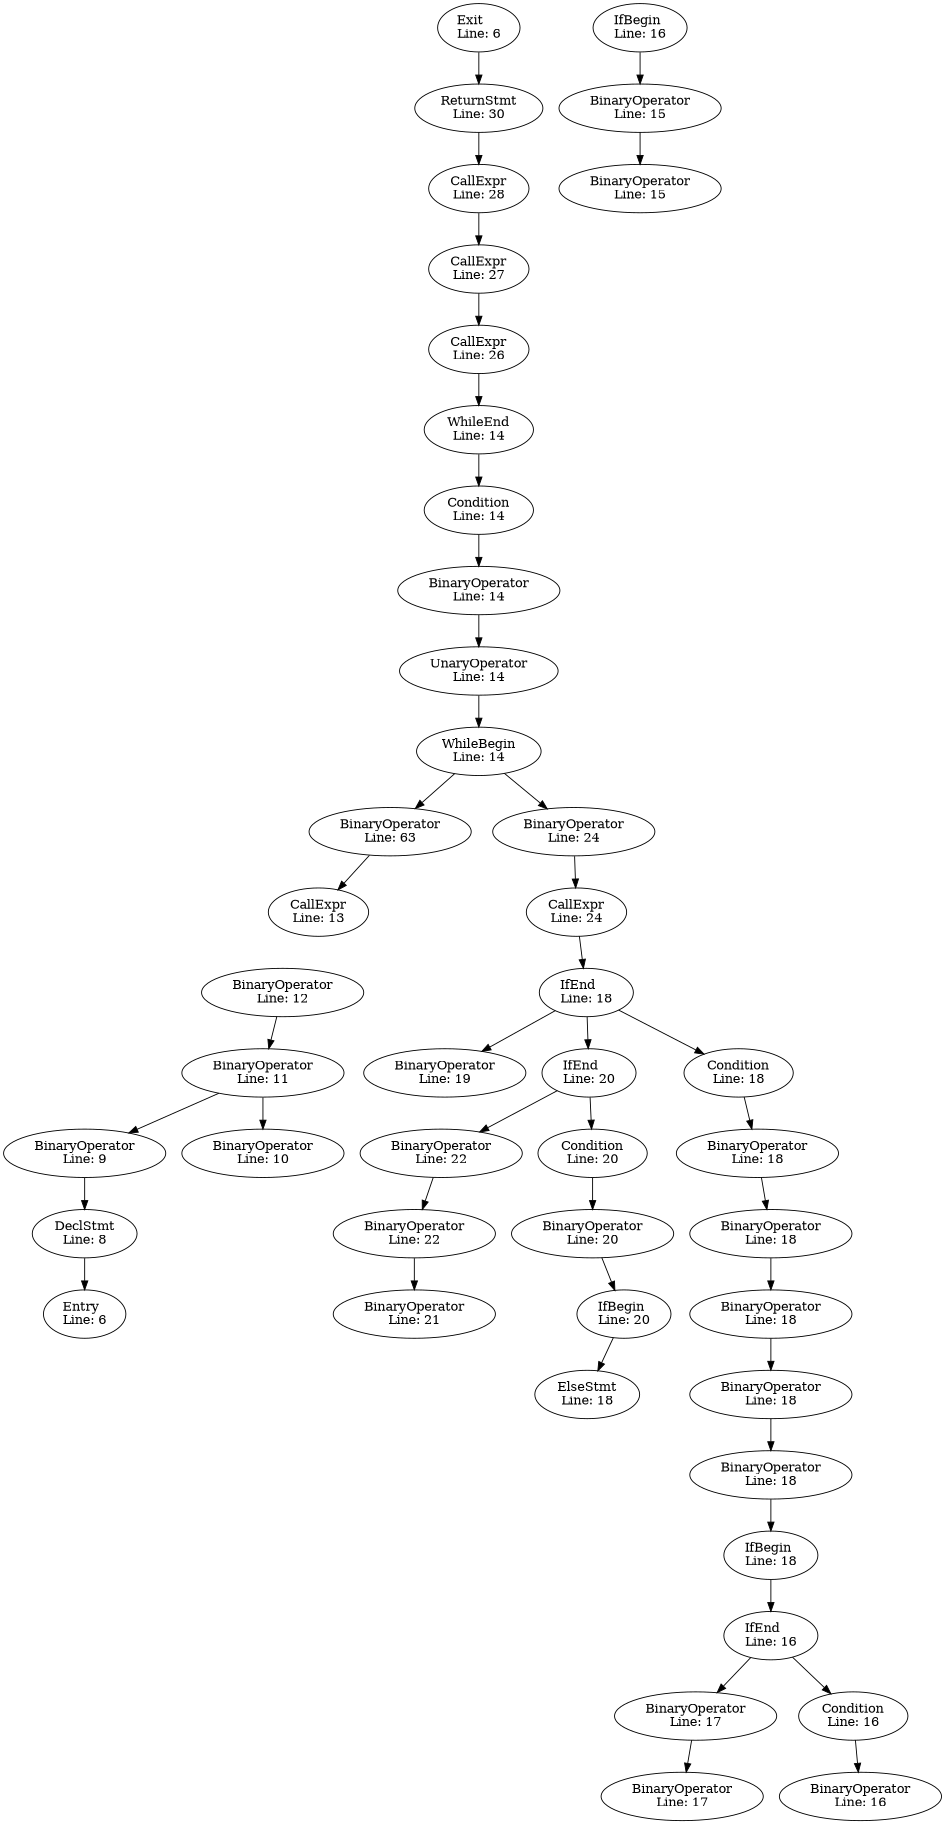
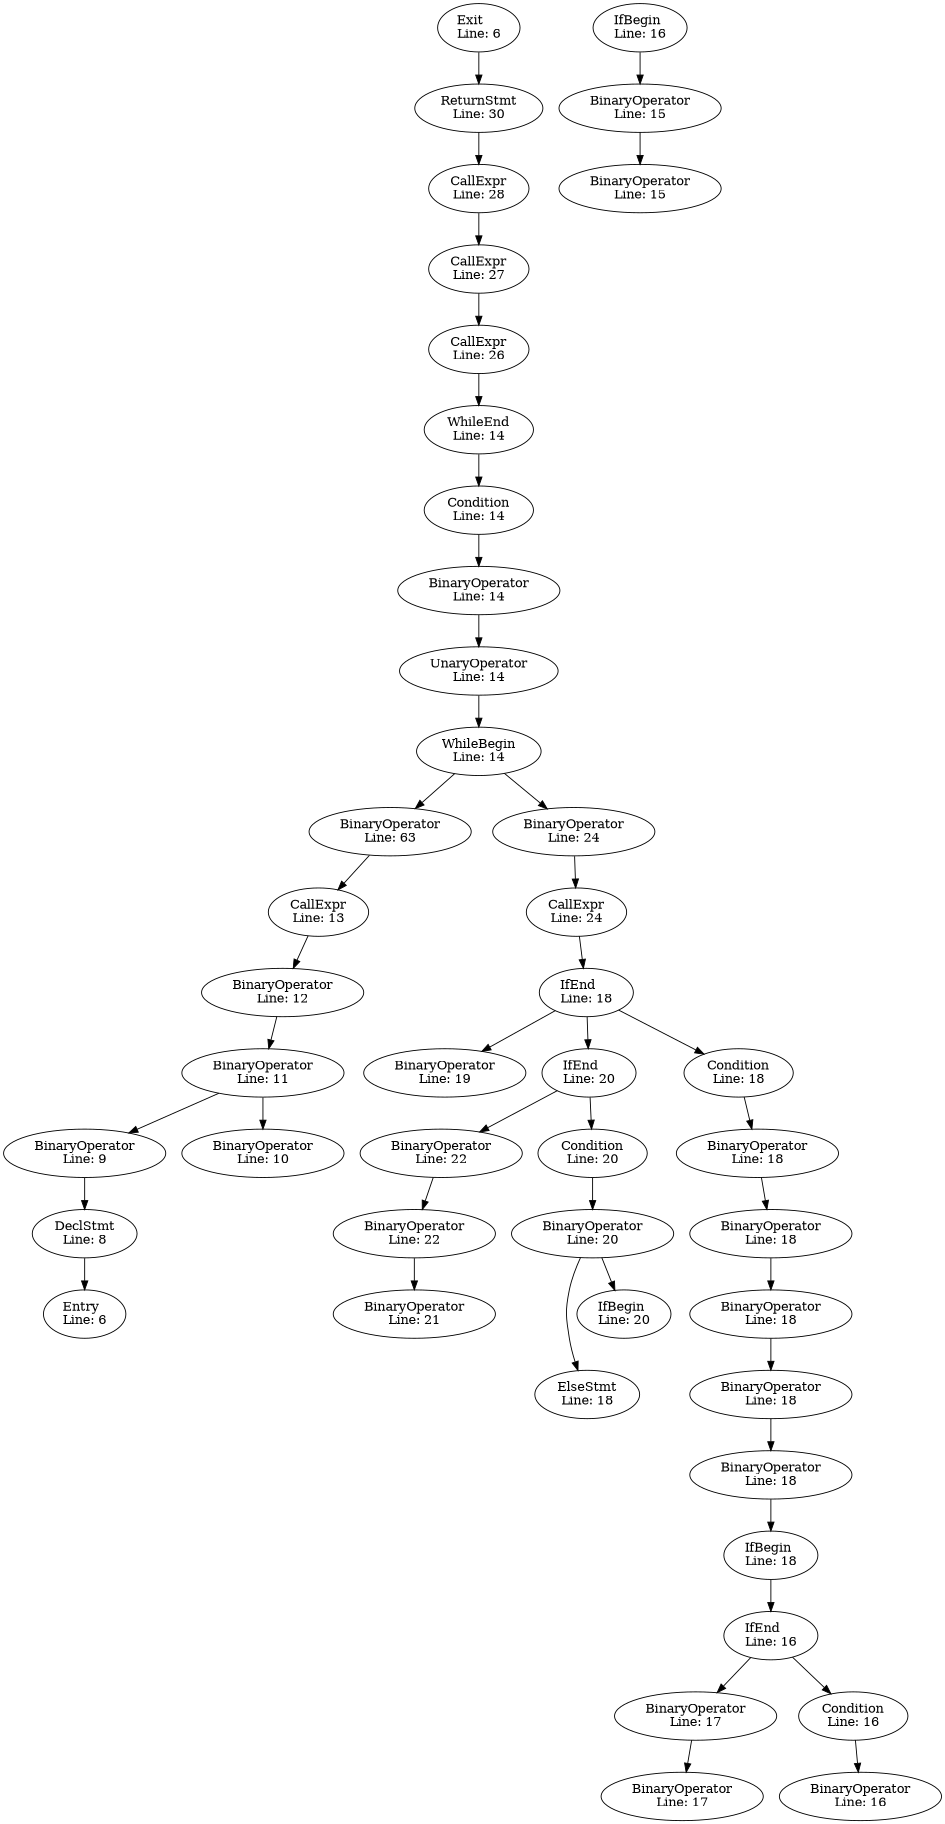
edge "CallExpr Line: 13" -> "BinaryOperator Line: 12": added
edge "IfBegin Line: 20" -> "ElseStmt Line: 18": now "BinaryOperator Line: 20" -> "ElseStmt Line: 18"
